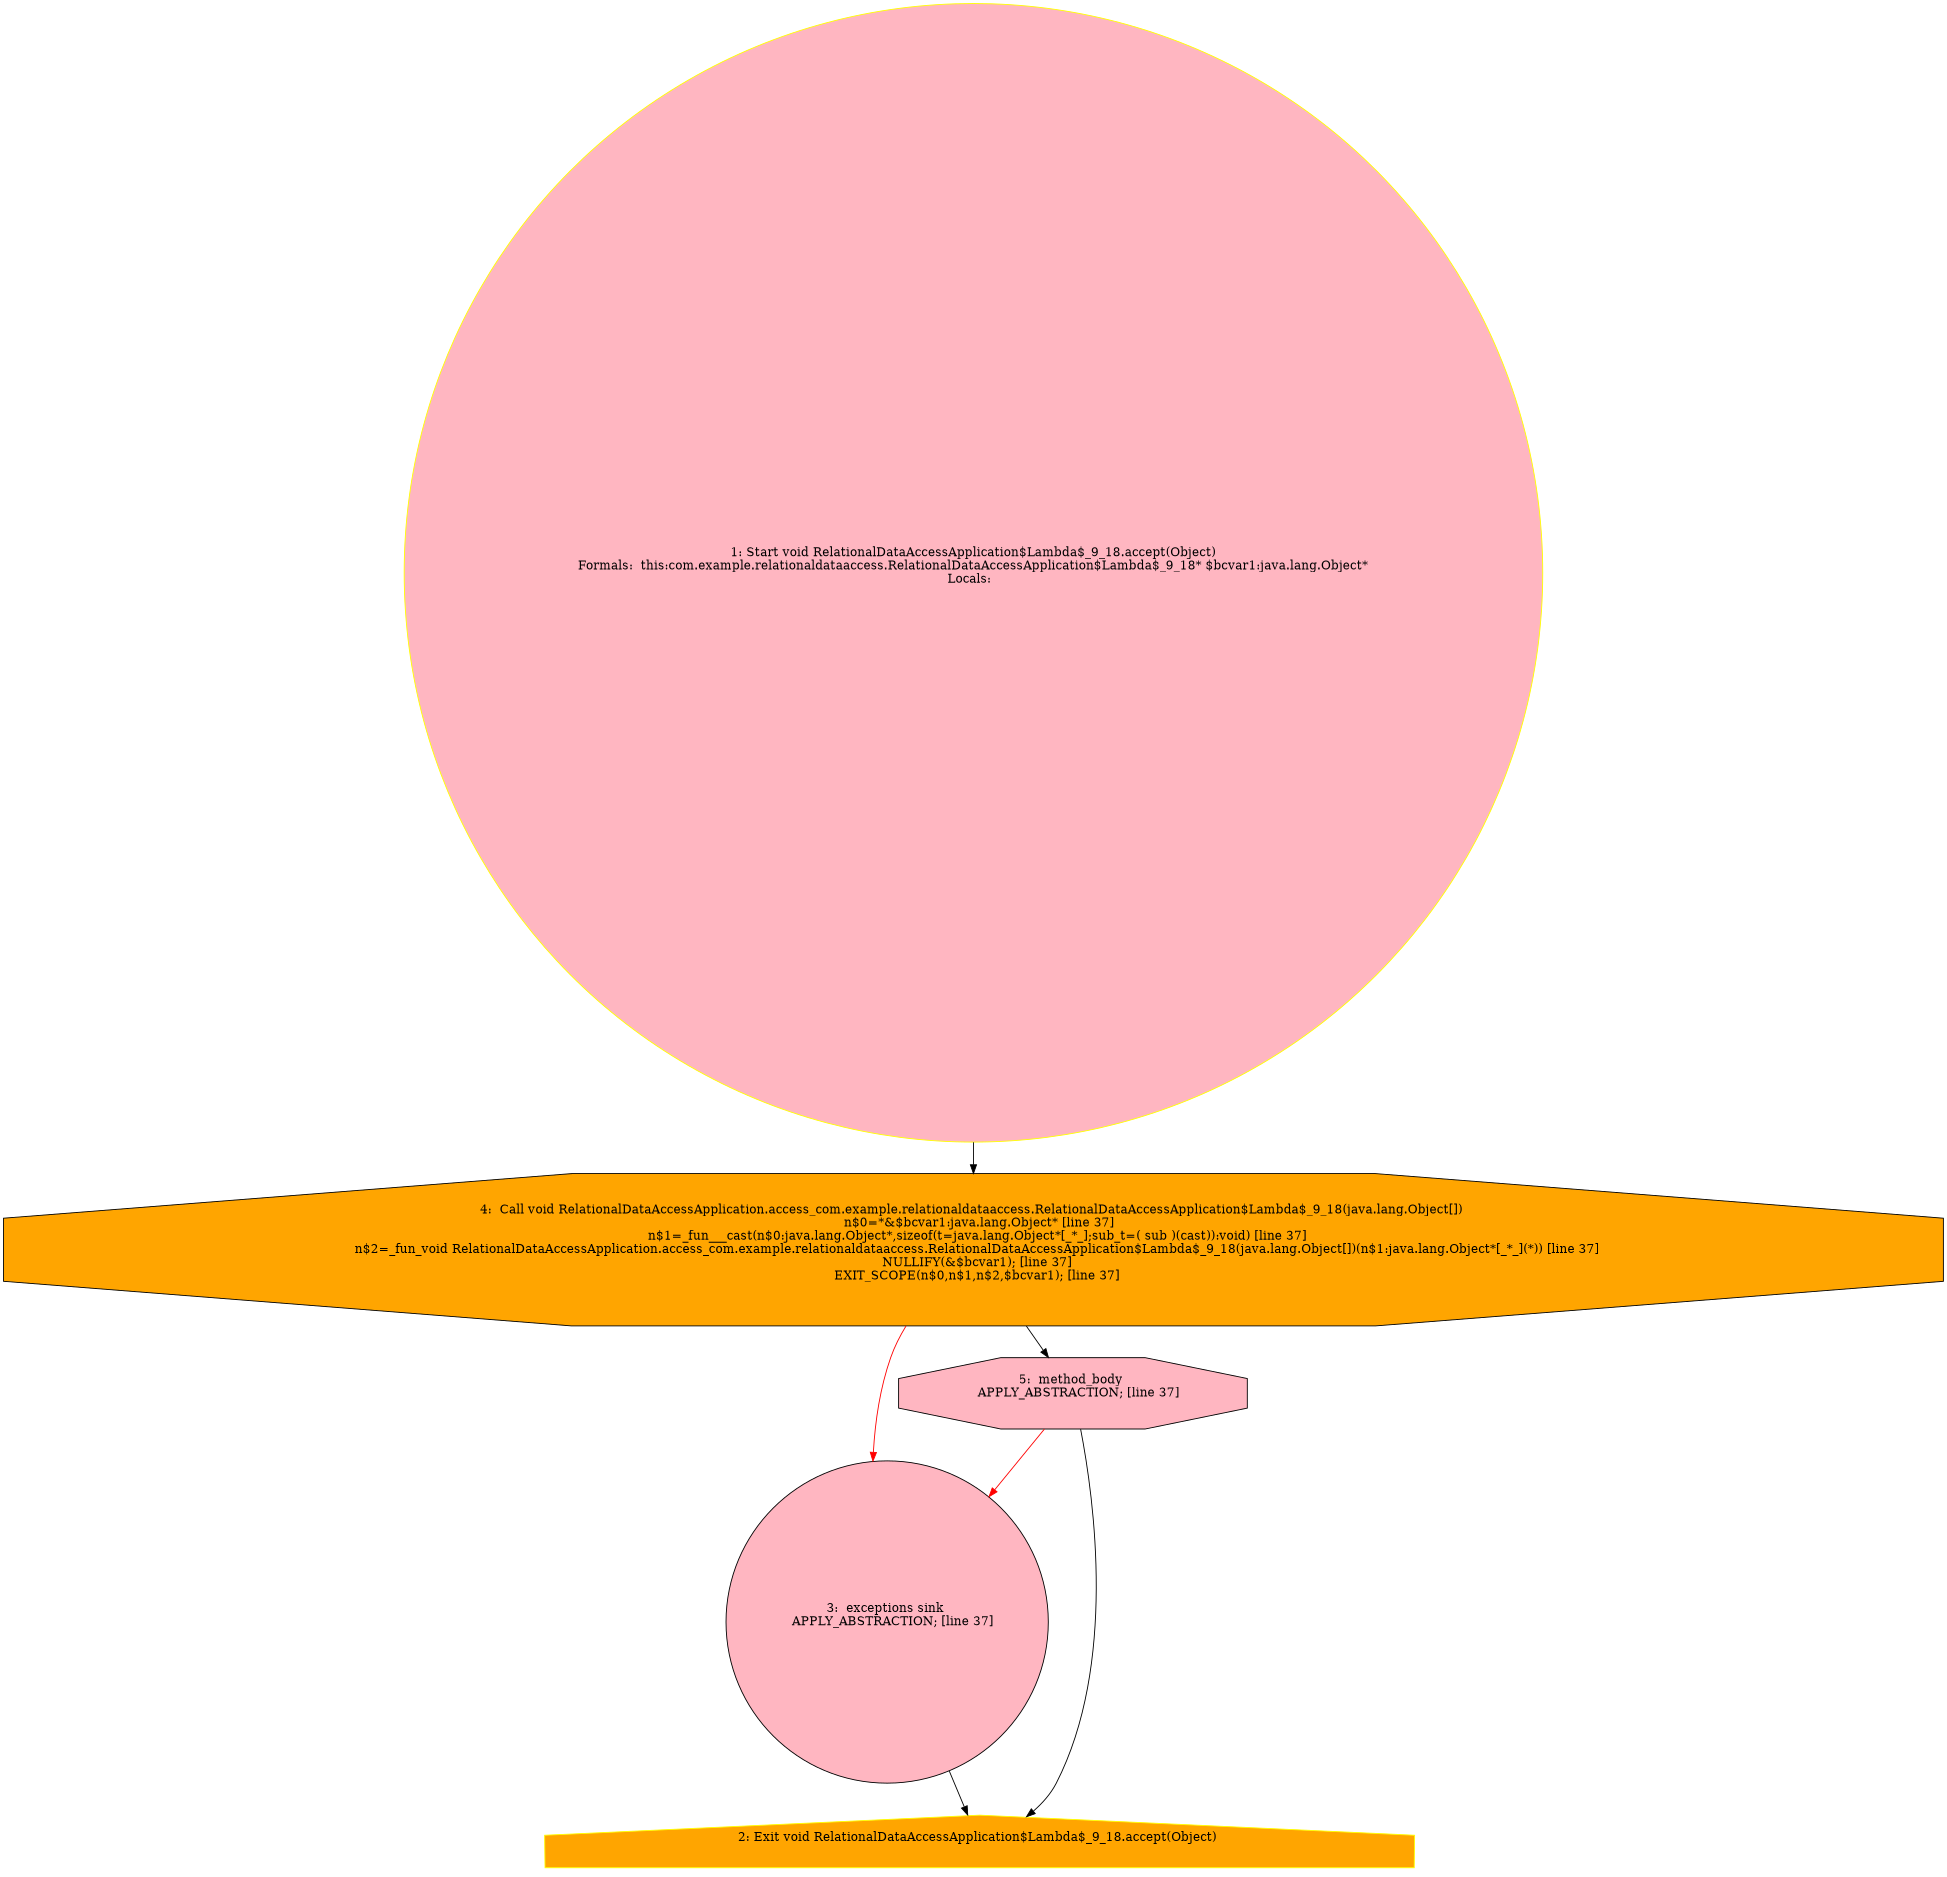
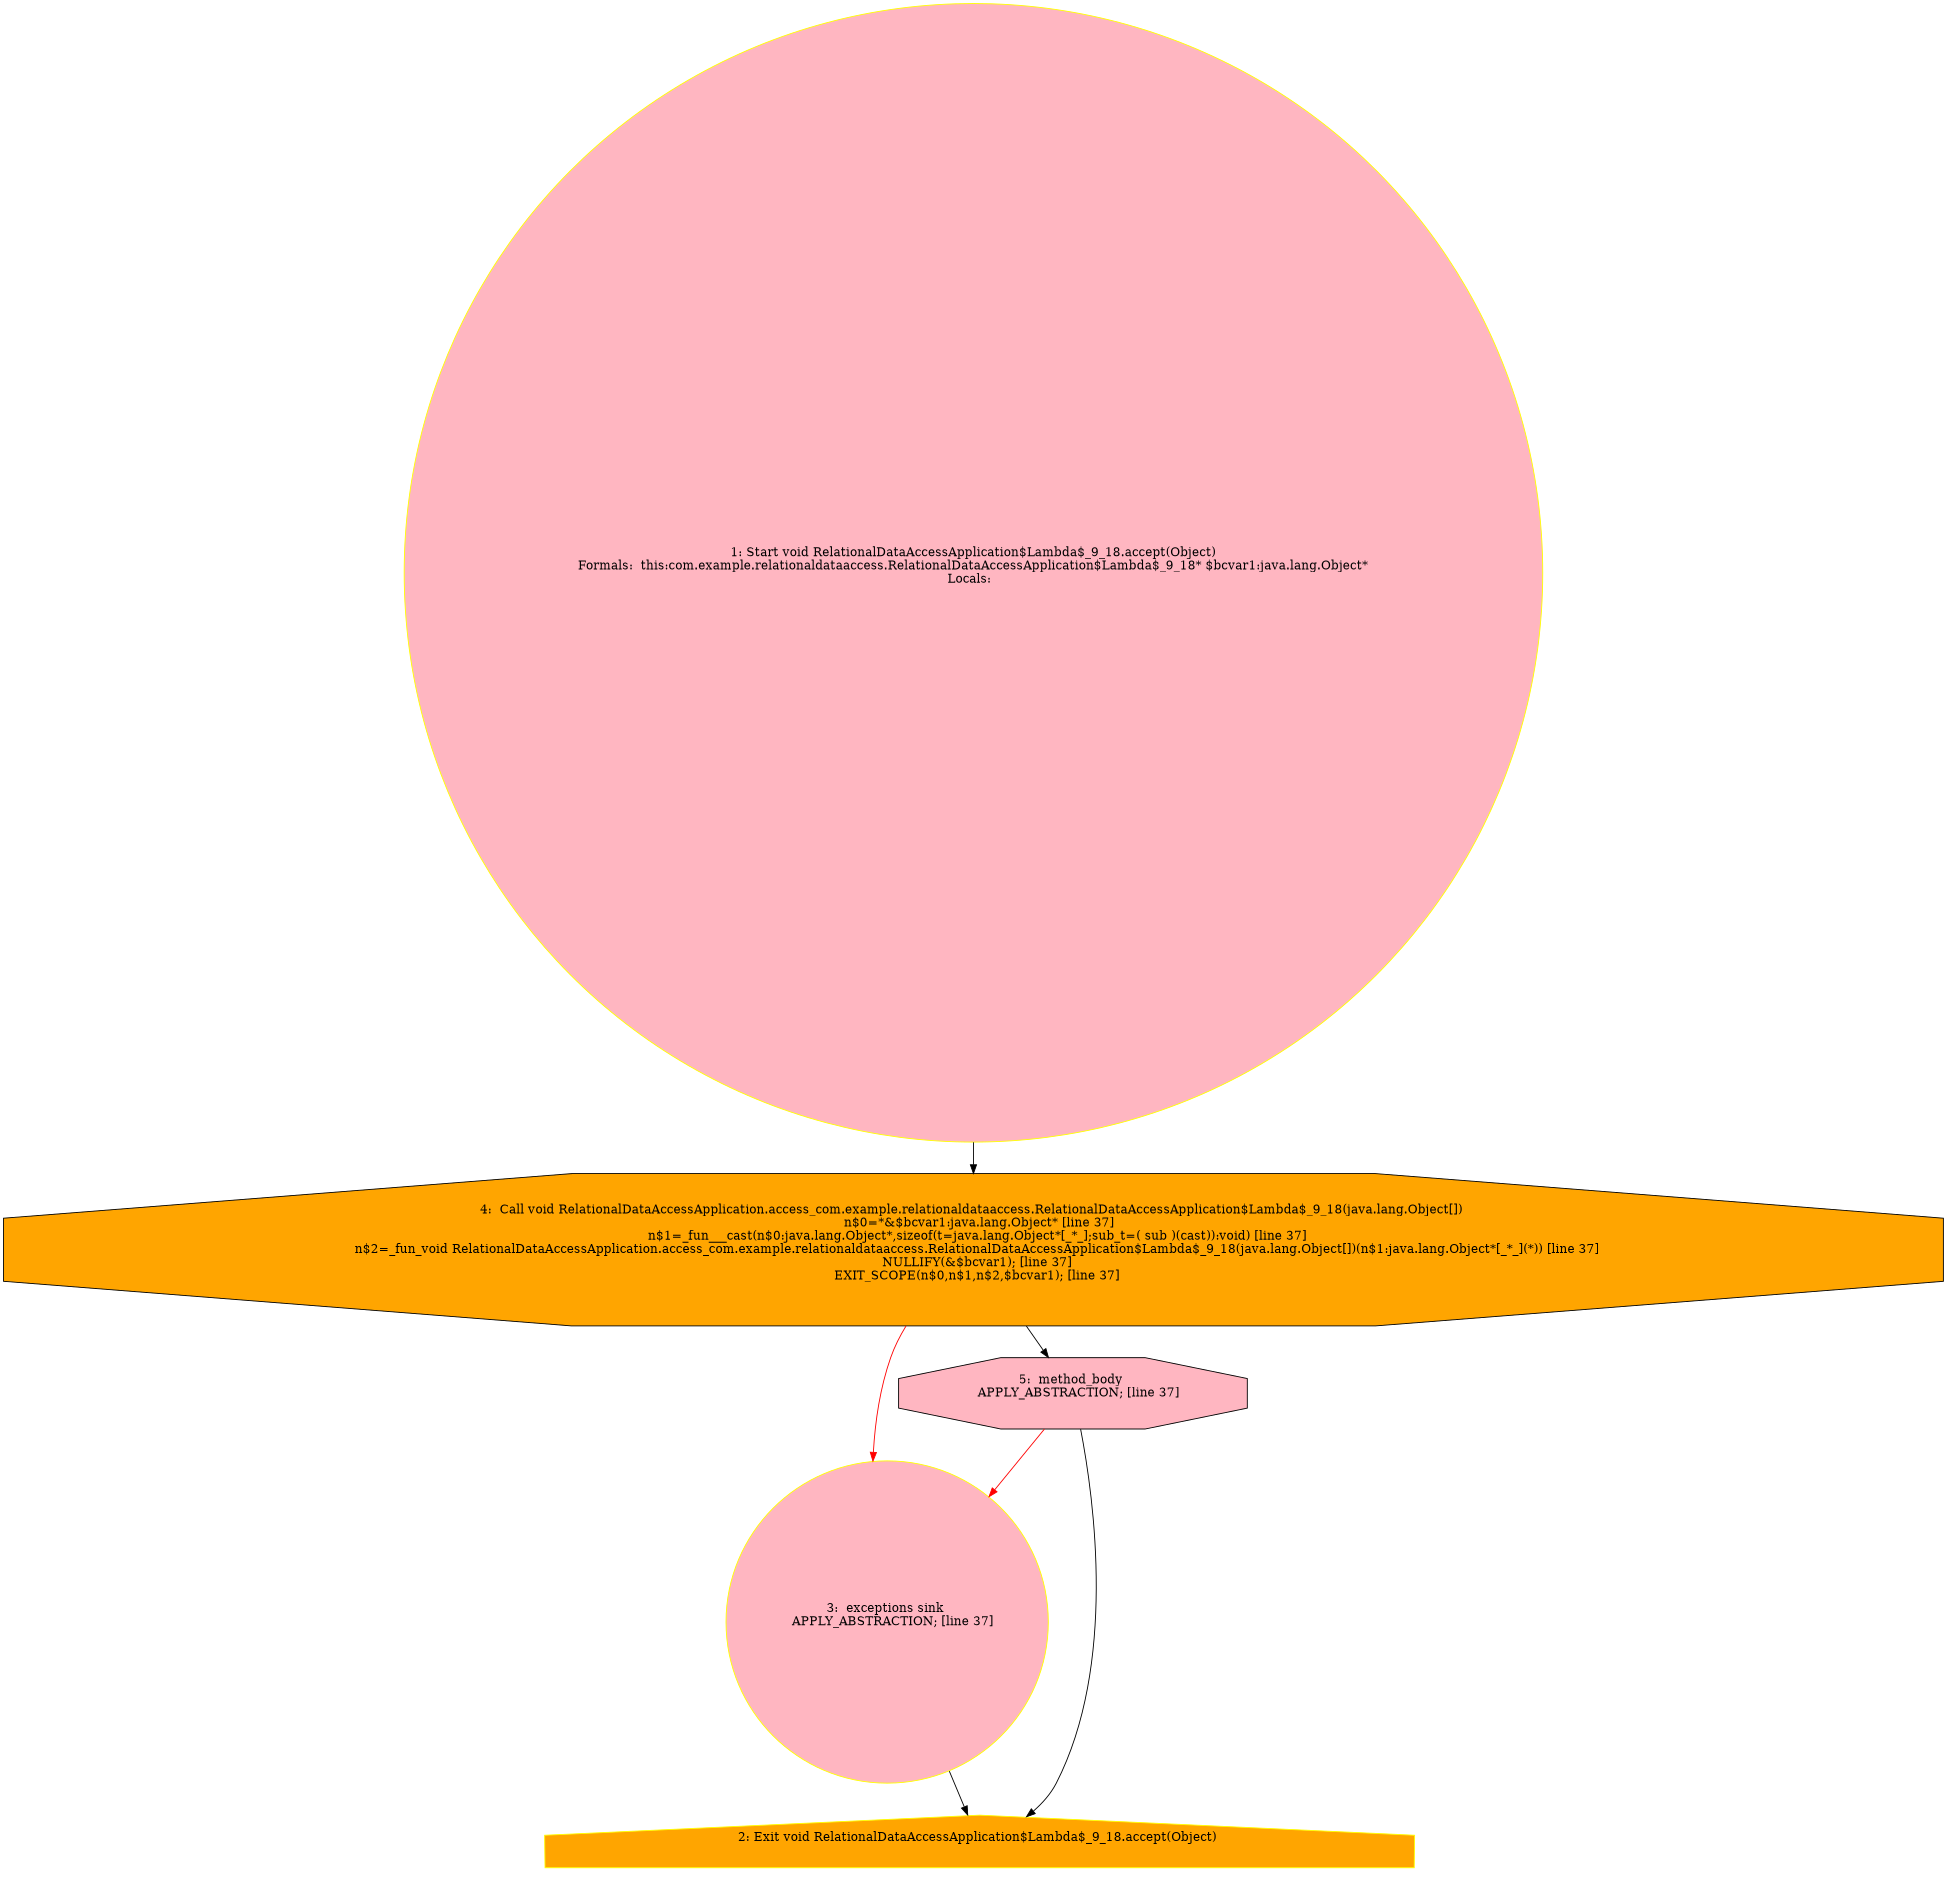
node "3:  exceptions sink APPLY_ABSTRACTION; [line 37]": color black -> yellow
